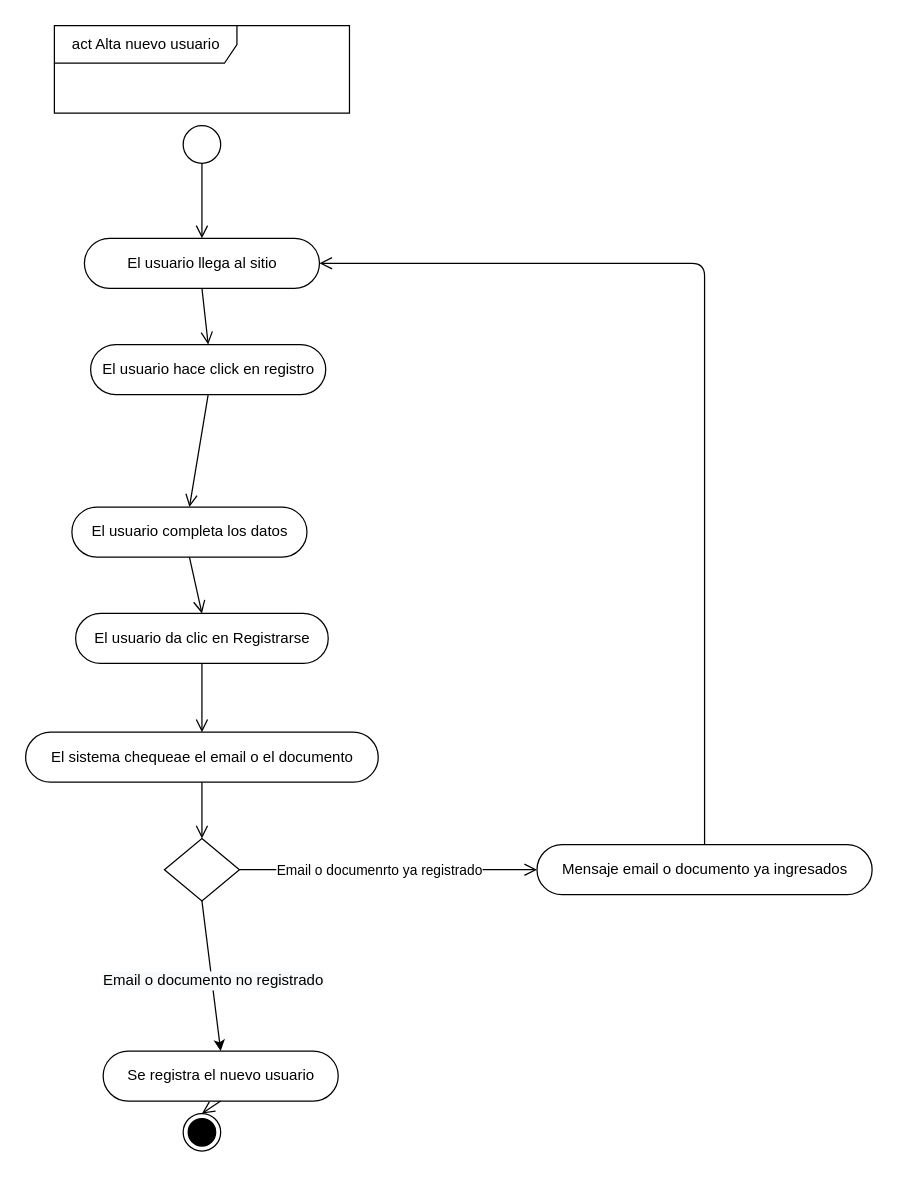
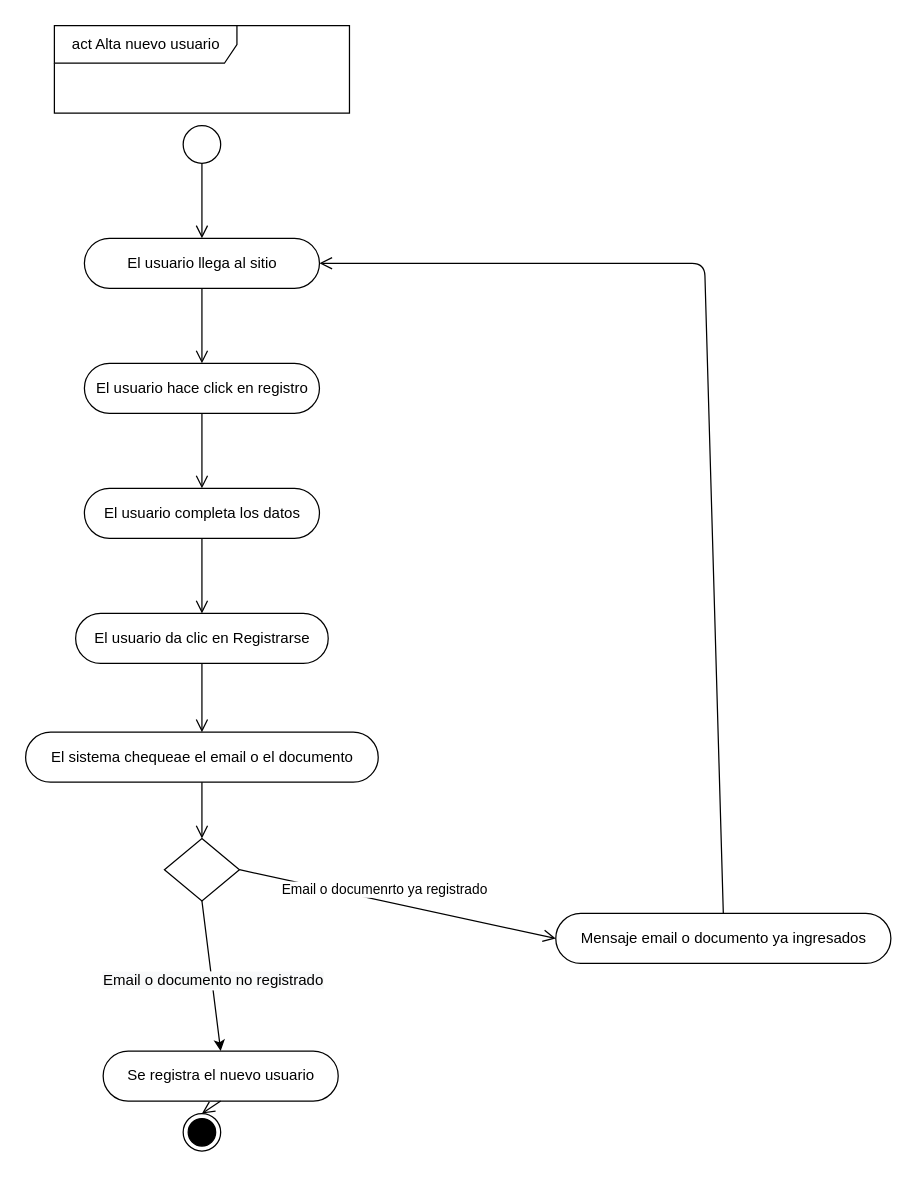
node "El usuario hace click en registro": moved (208, 369) -> (202, 388)
node "El usuario completa los datos": moved (189, 532) -> (202, 513)
node "Mensaje email o documento ya ingresados": moved (704, 869) -> (723, 938)
